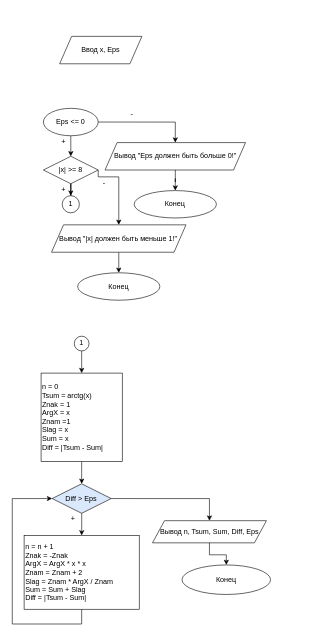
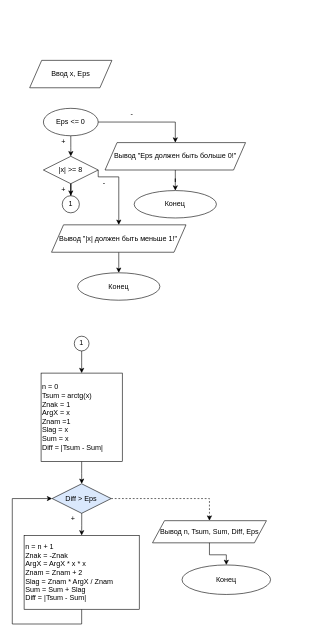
node "Ввод x, Eps": moved (101, 50) -> (71, 74)
edge "Diff > Eps" -> "Вывод n, Tsum, Sum, Diff, Eps": style solid -> dashed
